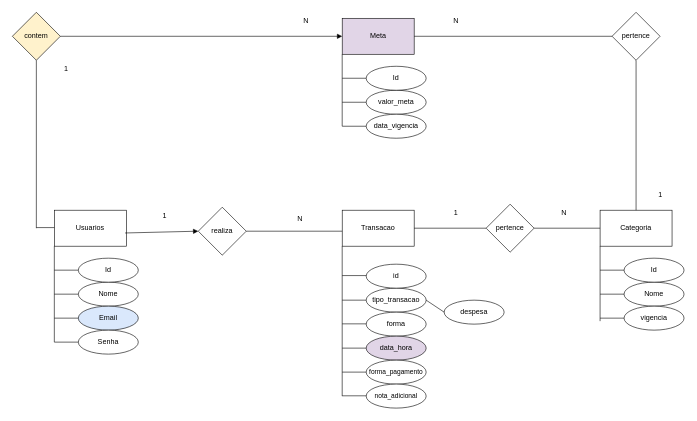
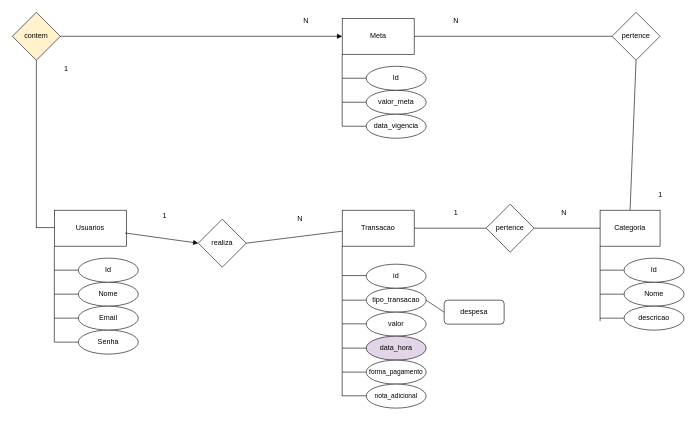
node "Meta": fillcolor #e1d5e7 -> #ffffff
node "Categoria": size 72x36 -> 60x36
node "realiza": moved (222, 231) -> (222, 243)
node "despesa": shape ellipse -> rounded rectangle
node "Email": fillcolor #dae8fc -> #ffffff
node "vigencia": label "vigencia" -> "descricao"
node "forma": label "forma" -> "valor"
